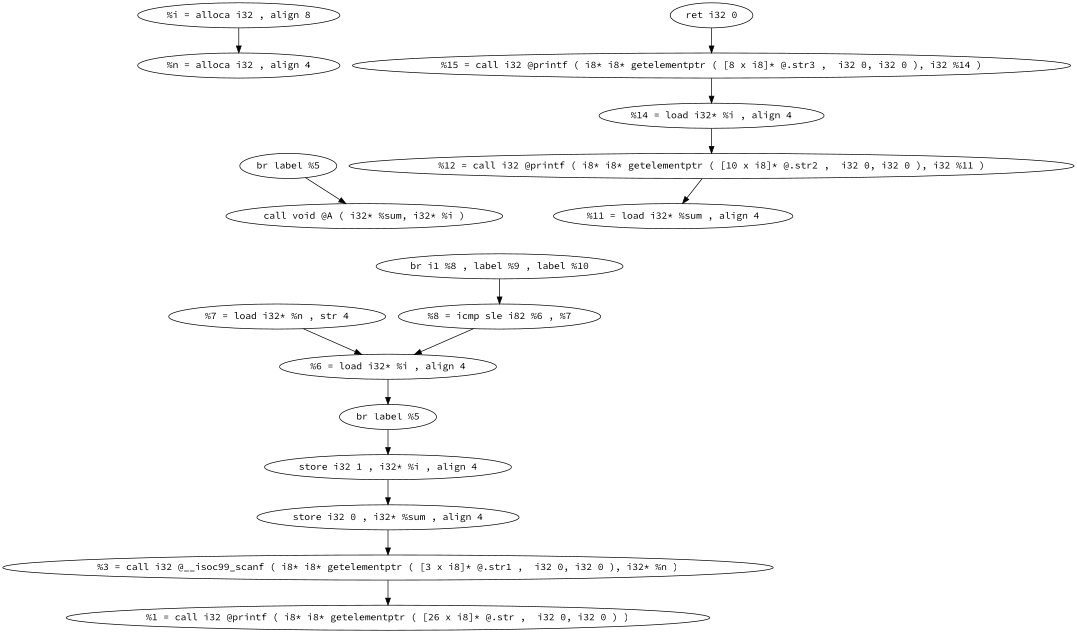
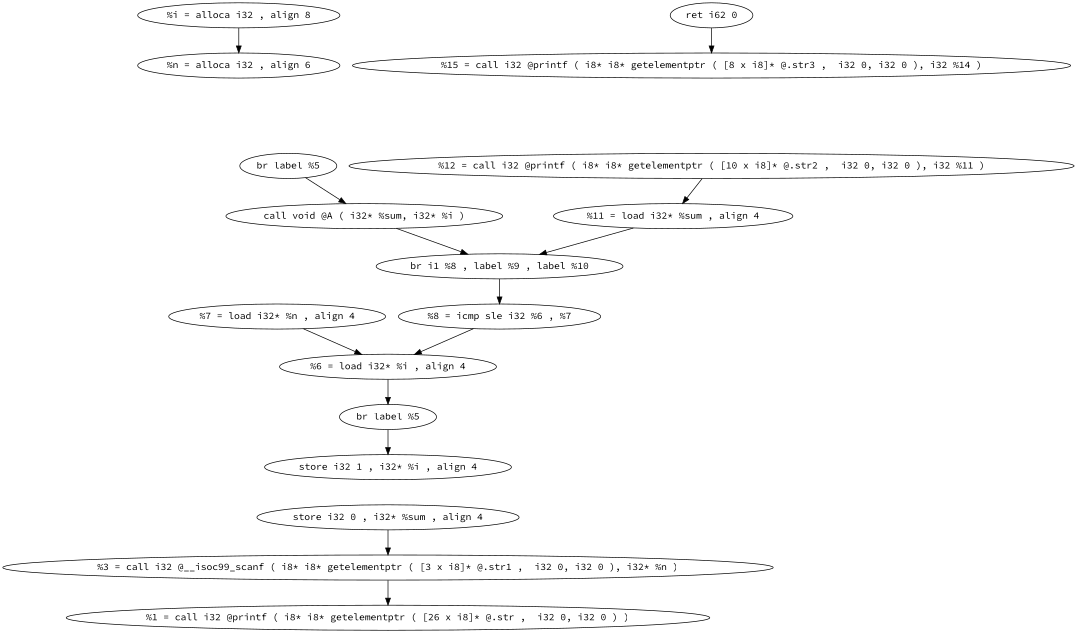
node "ret i32 0": label "ret i32 0" -> "ret i62 0"
node "%n = alloca i32 , align 4": label "%n = alloca i32 , align 4" -> "%n = alloca i32 , align 6"
node "%14 = load i32* %i , align 4": removed
edge "call void @A ( i32* %sum, i32* %i )" -> "br i1 %8 , label %9 , label %10": added
edge "%11 = load i32* %sum , align 4" -> "br i1 %8 , label %9 , label %10": added
node "%7 = load i32* %n , str 4": label "%7 = load i32* %n , str 4" -> "%7 = load i32* %n , align 4"
node "%8 = icmp sle i82 %6 , %7": label "%8 = icmp sle i82 %6 , %7" -> "%8 = icmp sle i32 %6 , %7"
edge "store i32 1 , i32* %i , align 4" -> "store i32 0 , i32* %sum , align 4": removed
